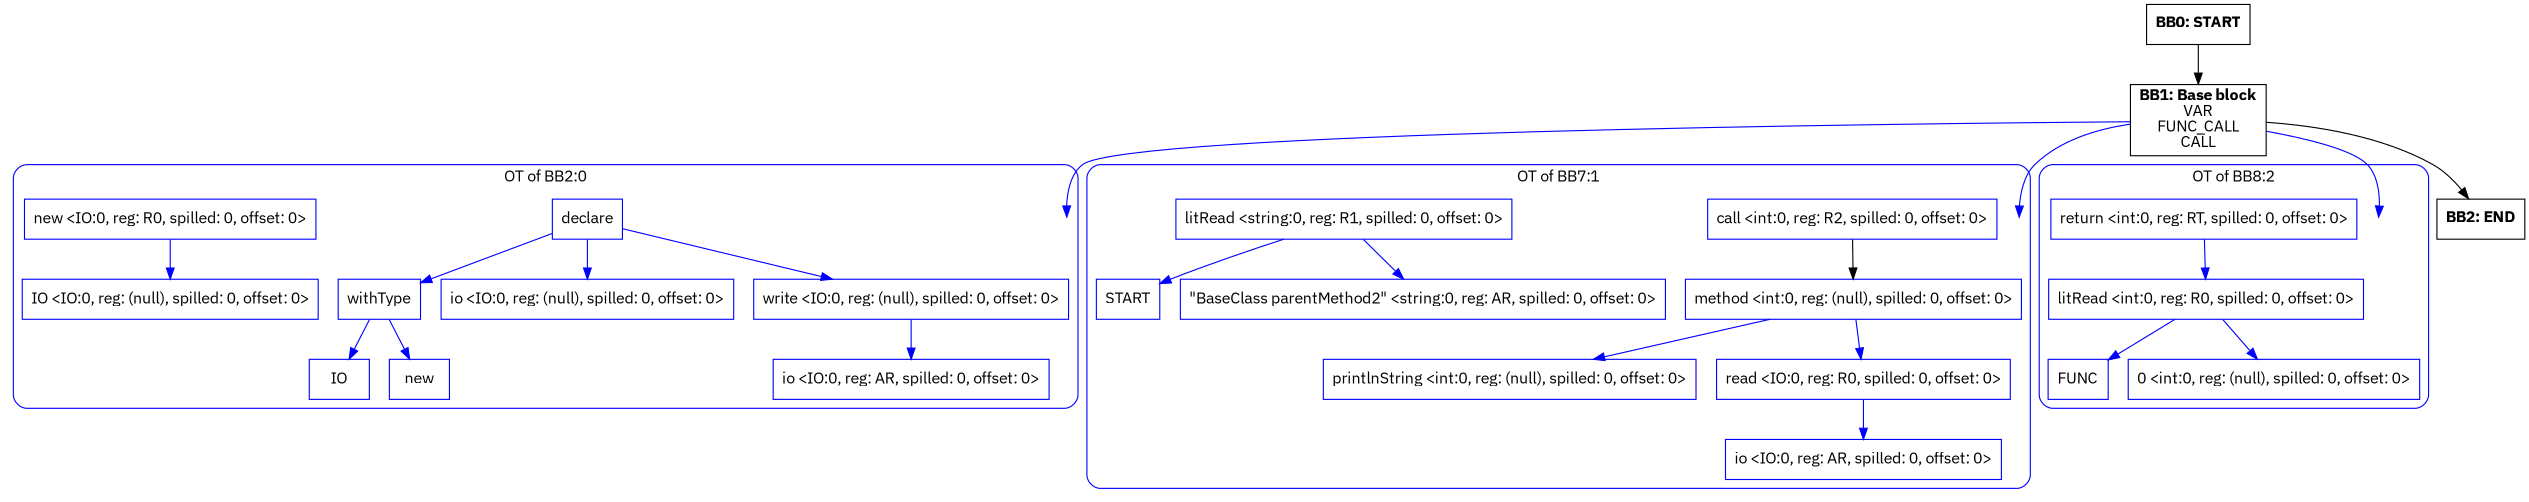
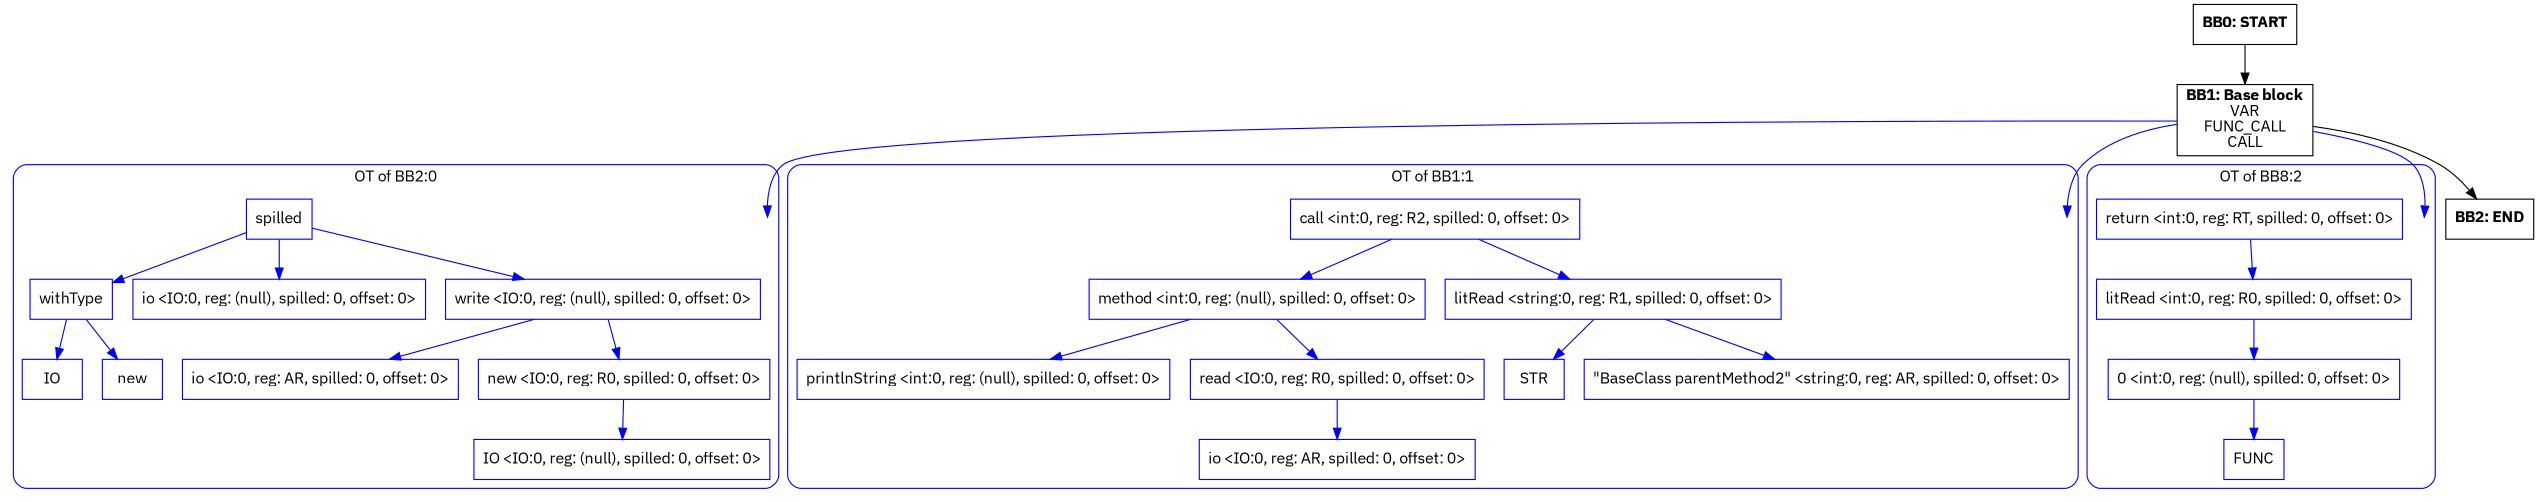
cluster "OT of BB7:1": label "OT of BB7:1" -> "OT of BB1:1"
node "declare": label "declare" -> "spilled"
edge "call <int:0, reg: R2, spilled: 0, offset: 0>" -> "method <int:0, reg: (null), spilled: 0, offset: 0>": color black -> blue
edge "call <int:0, reg: R2, spilled: 0, offset: 0>" -> "litRead <string:0, reg: R1, spilled: 0, offset: 0>": added
node "START": label "START" -> "STR"
edge "write <IO:0, reg: (null), spilled: 0, offset: 0>" -> "new <IO:0, reg: R0, spilled: 0, offset: 0>": added
edge "litRead <int:0, reg: R0, spilled: 0, offset: 0>" -> "FUNC": now "0 <int:0, reg: (null), spilled: 0, offset: 0>" -> "FUNC"
